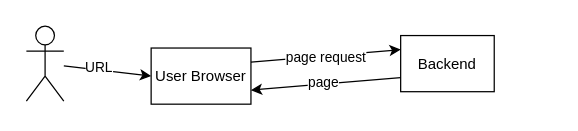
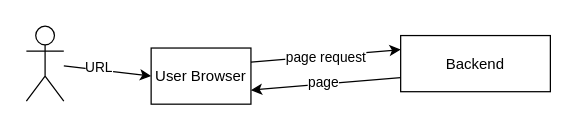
node "Backend": size 94x56 -> 150x56
